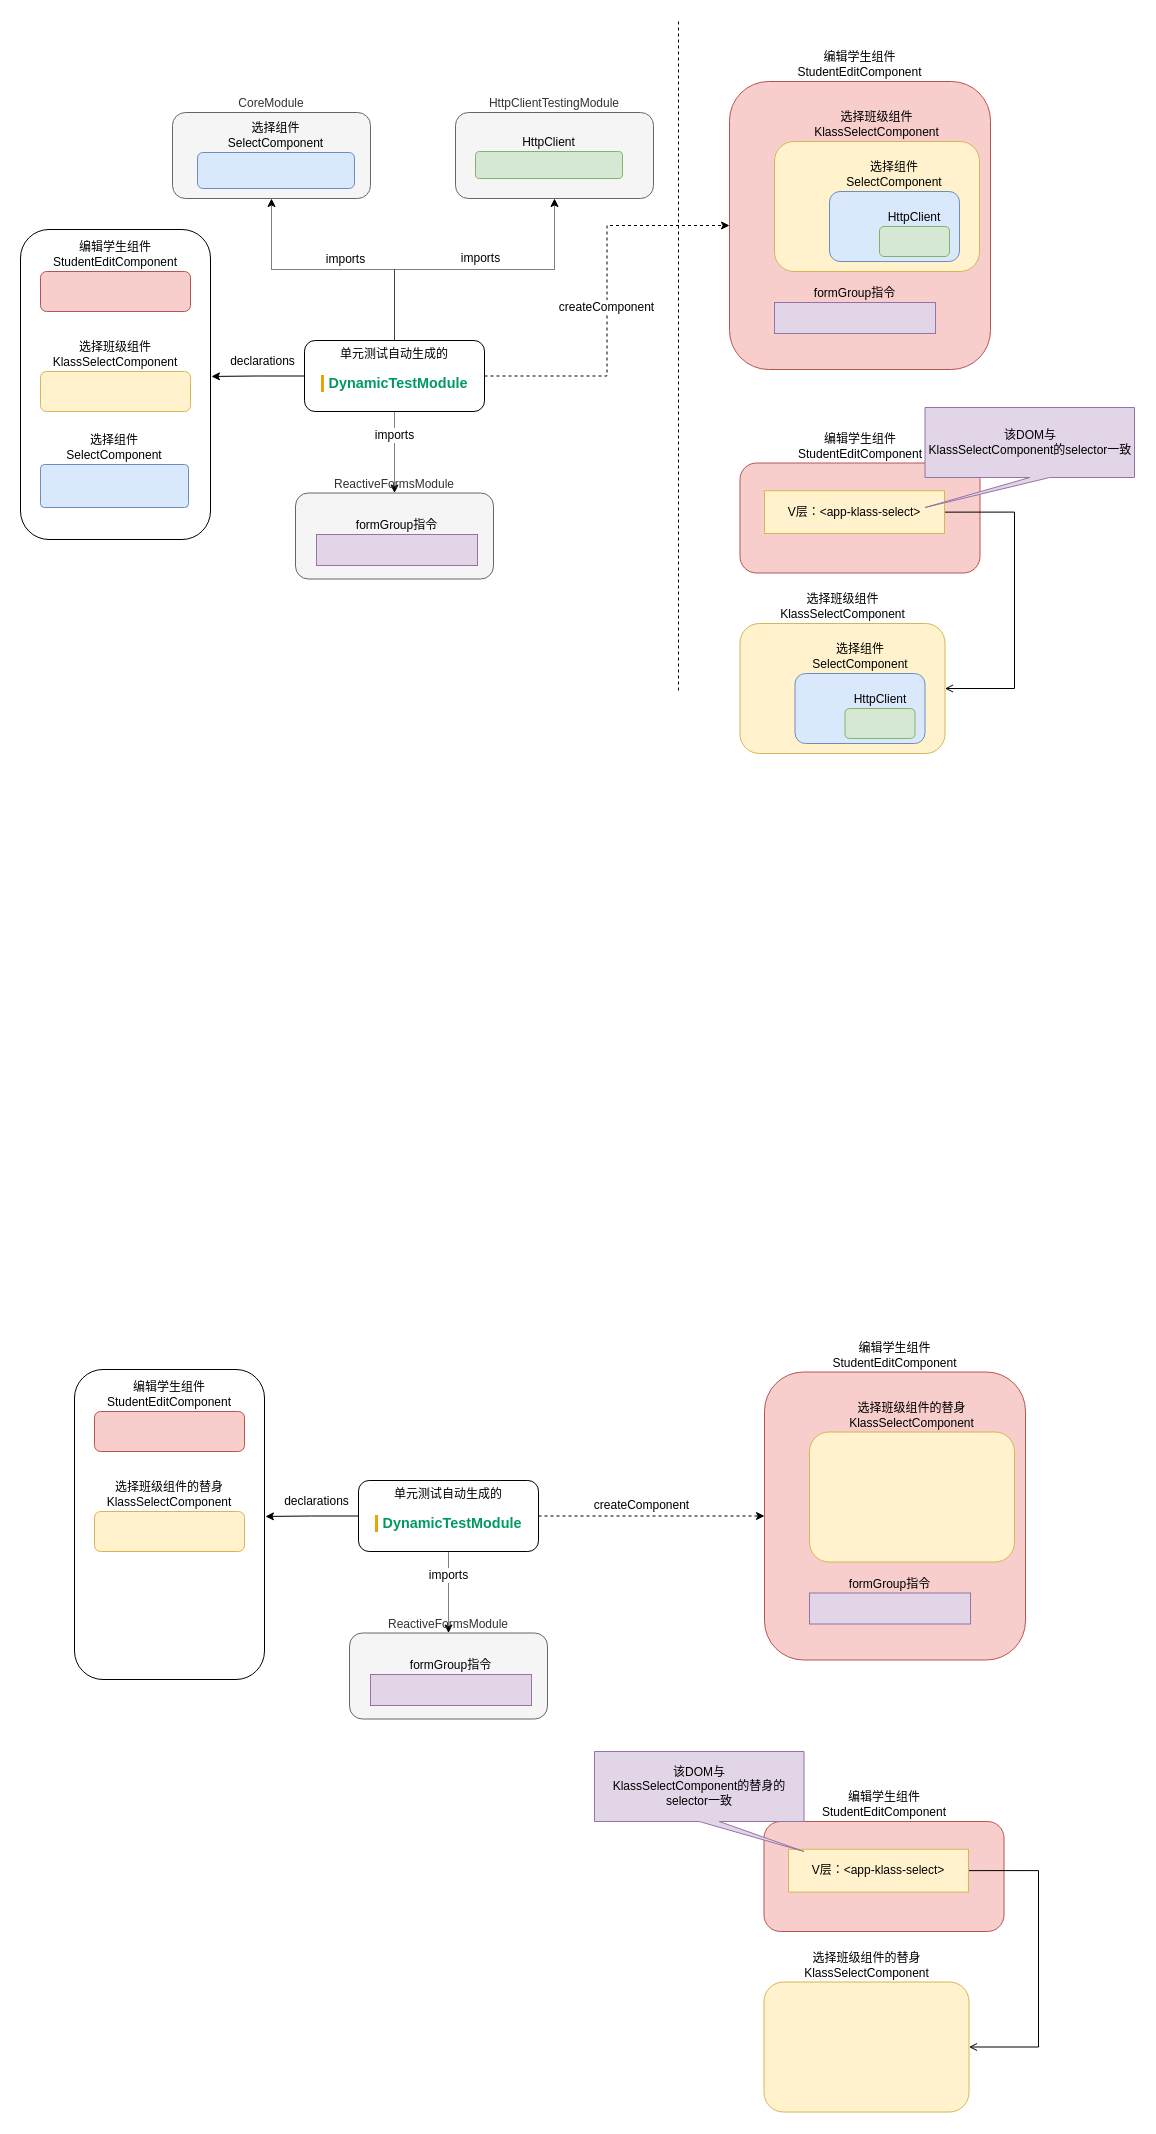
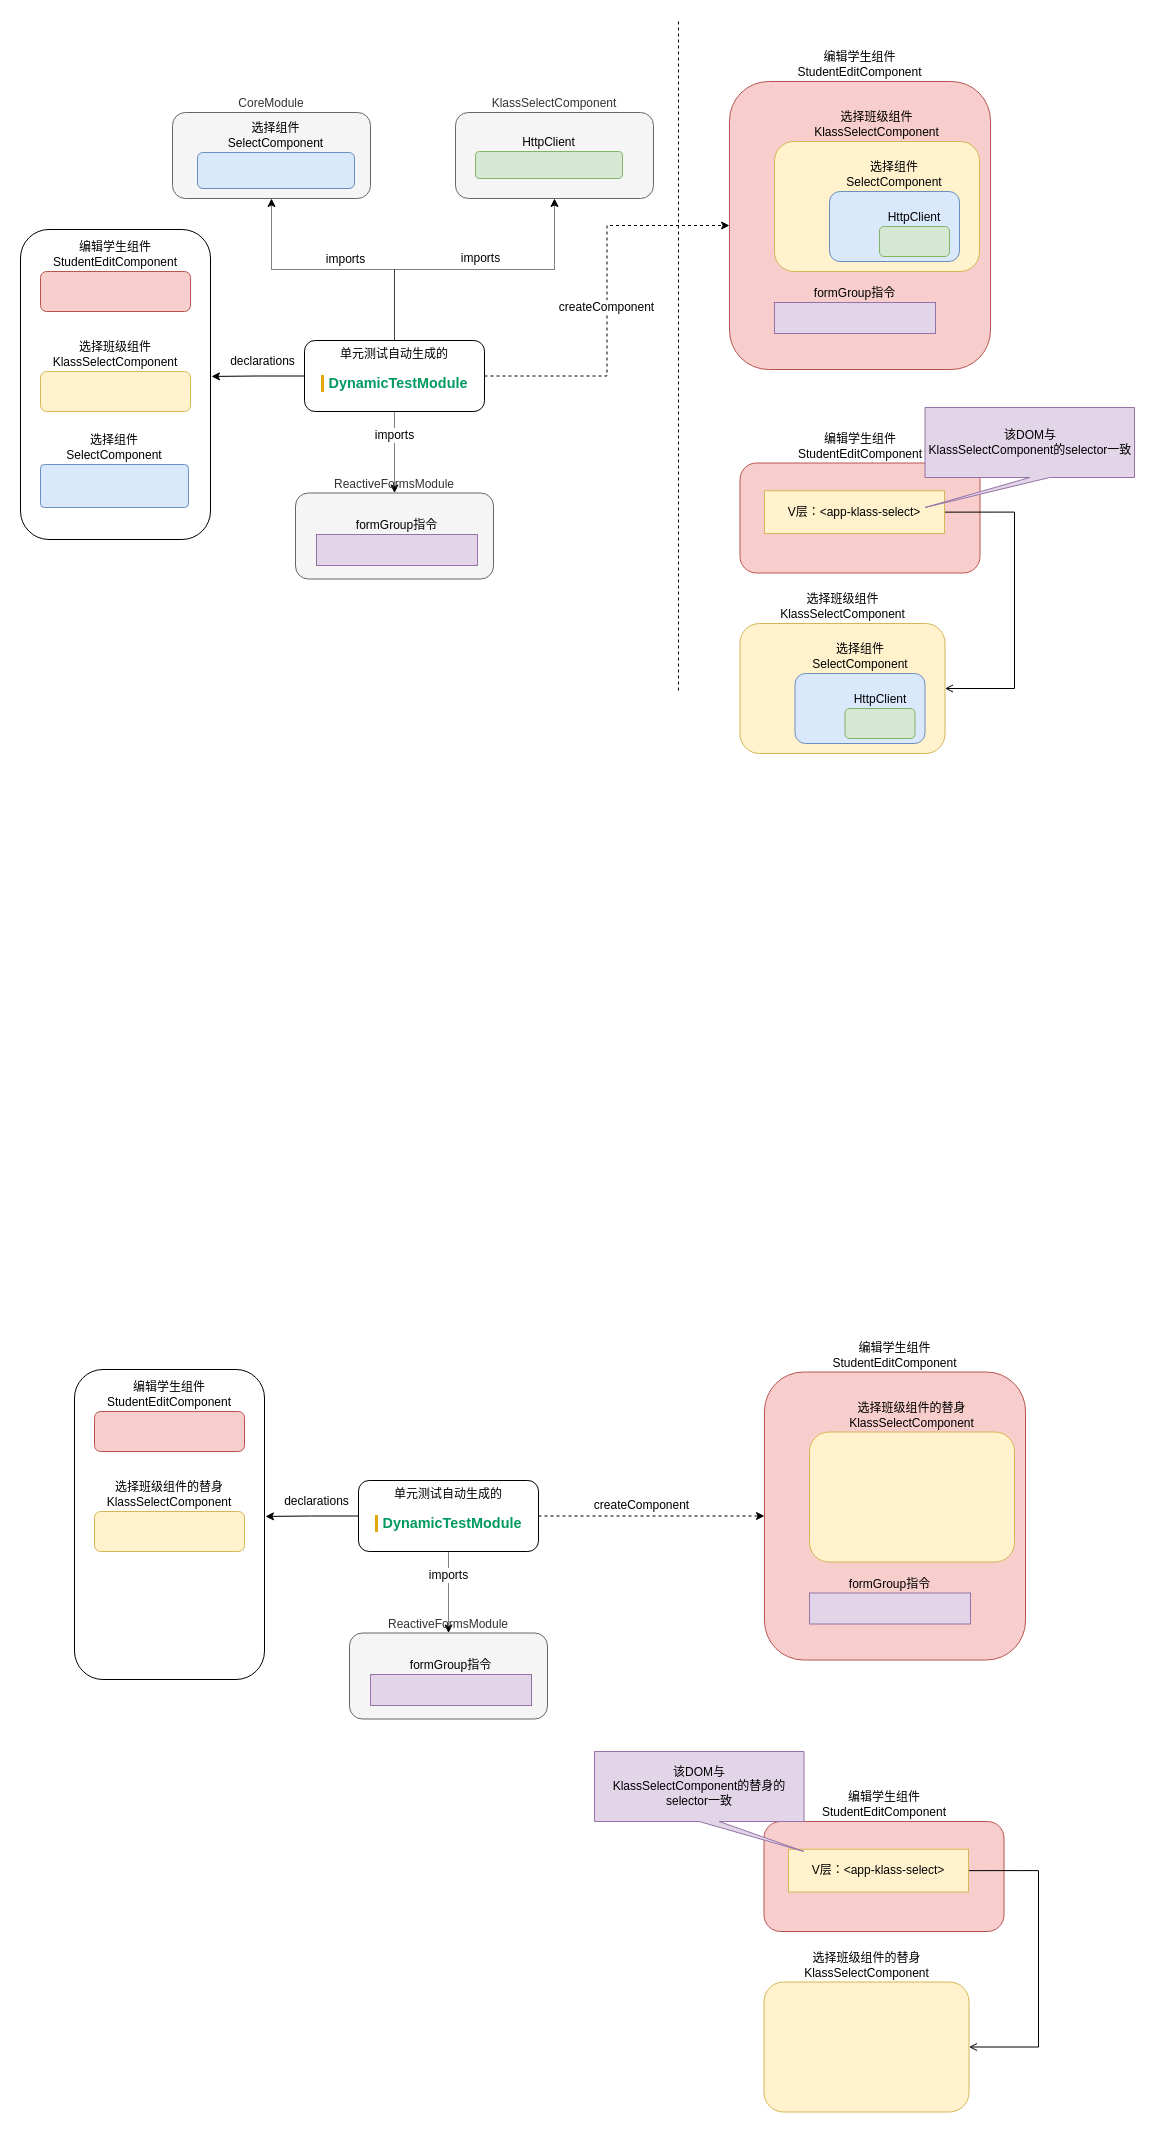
node "HttpClientTestingModule": label "HttpClientTestingModule" -> "KlassSelectComponent"
